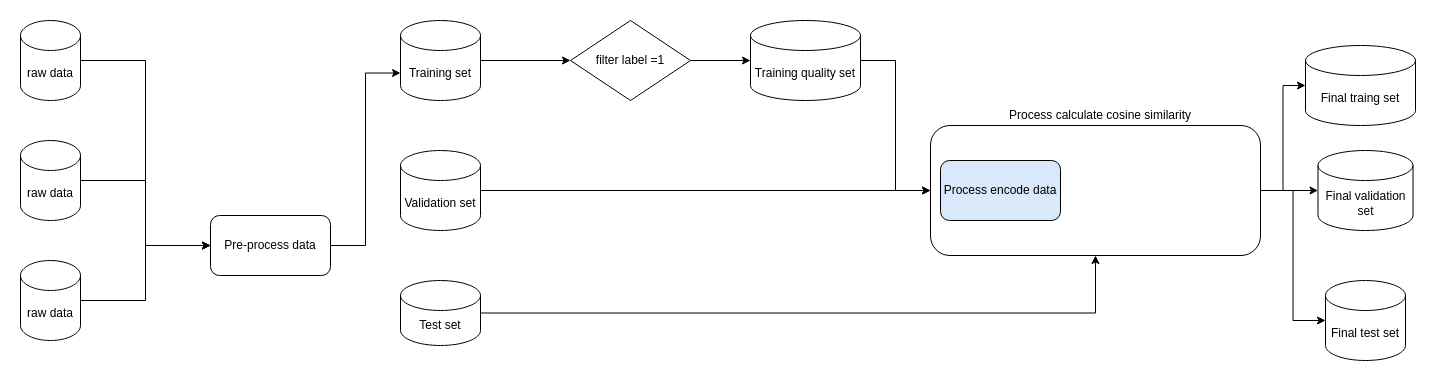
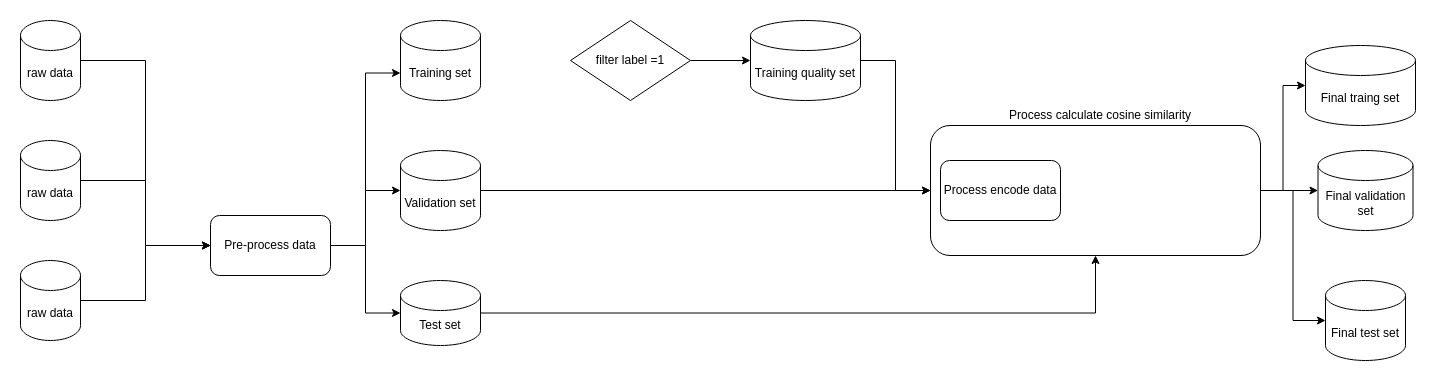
edge "Training set" -> "filter label =1": removed
edge "Pre-process data" -> "Validation set": added
node "Process encode data": fillcolor #dae8fc -> #ffffff
edge "Pre-process data" -> "Test set": added
